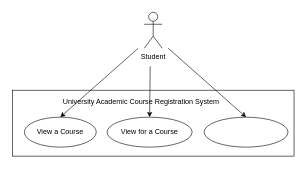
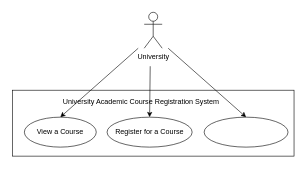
node "Student": label "Student" -> "University"
node "View for a Course": label "View for a Course" -> "Register for a Course"
